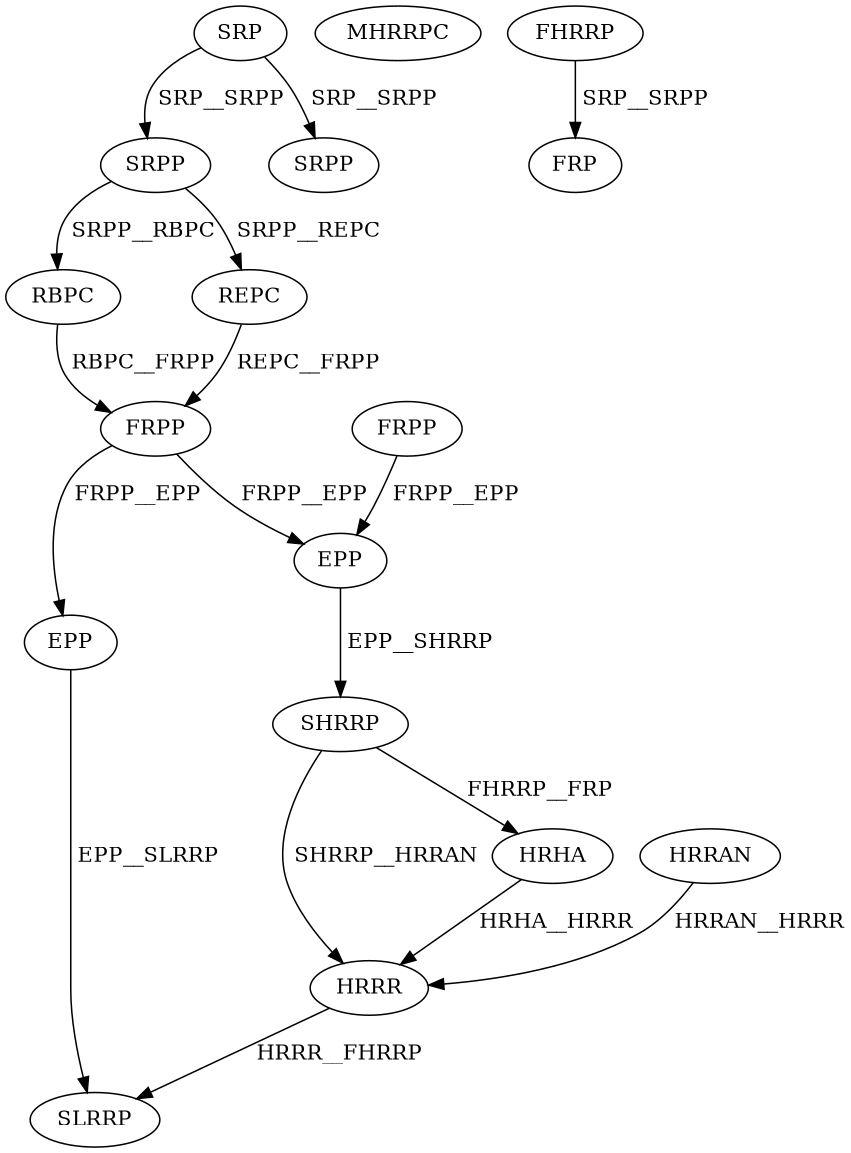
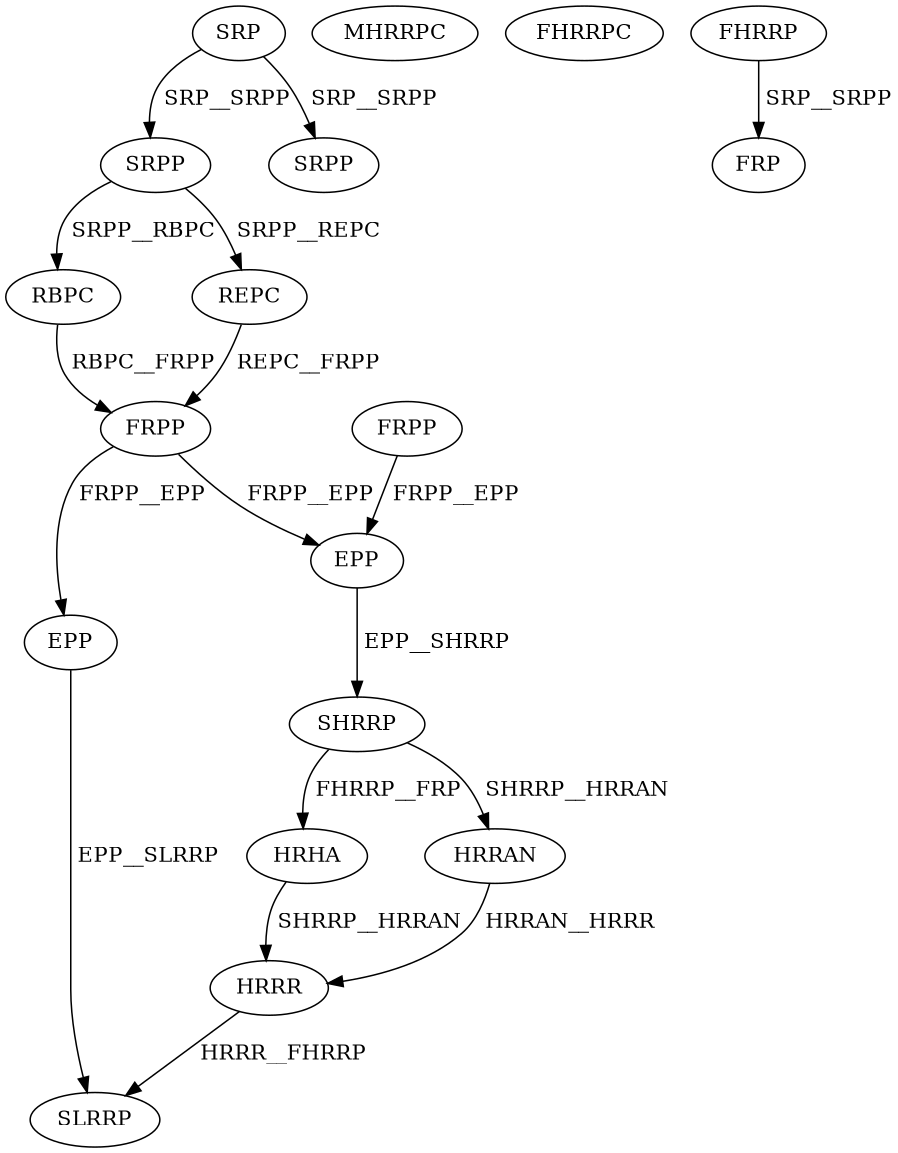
node "FHRRPC": added
edge "SHRRP" -> "HRRR": now "SHRRP" -> "HRRAN"
edge "HRHA" -> "HRRR": label " HRHA__HRRR" -> " SHRRP__HRRAN"
